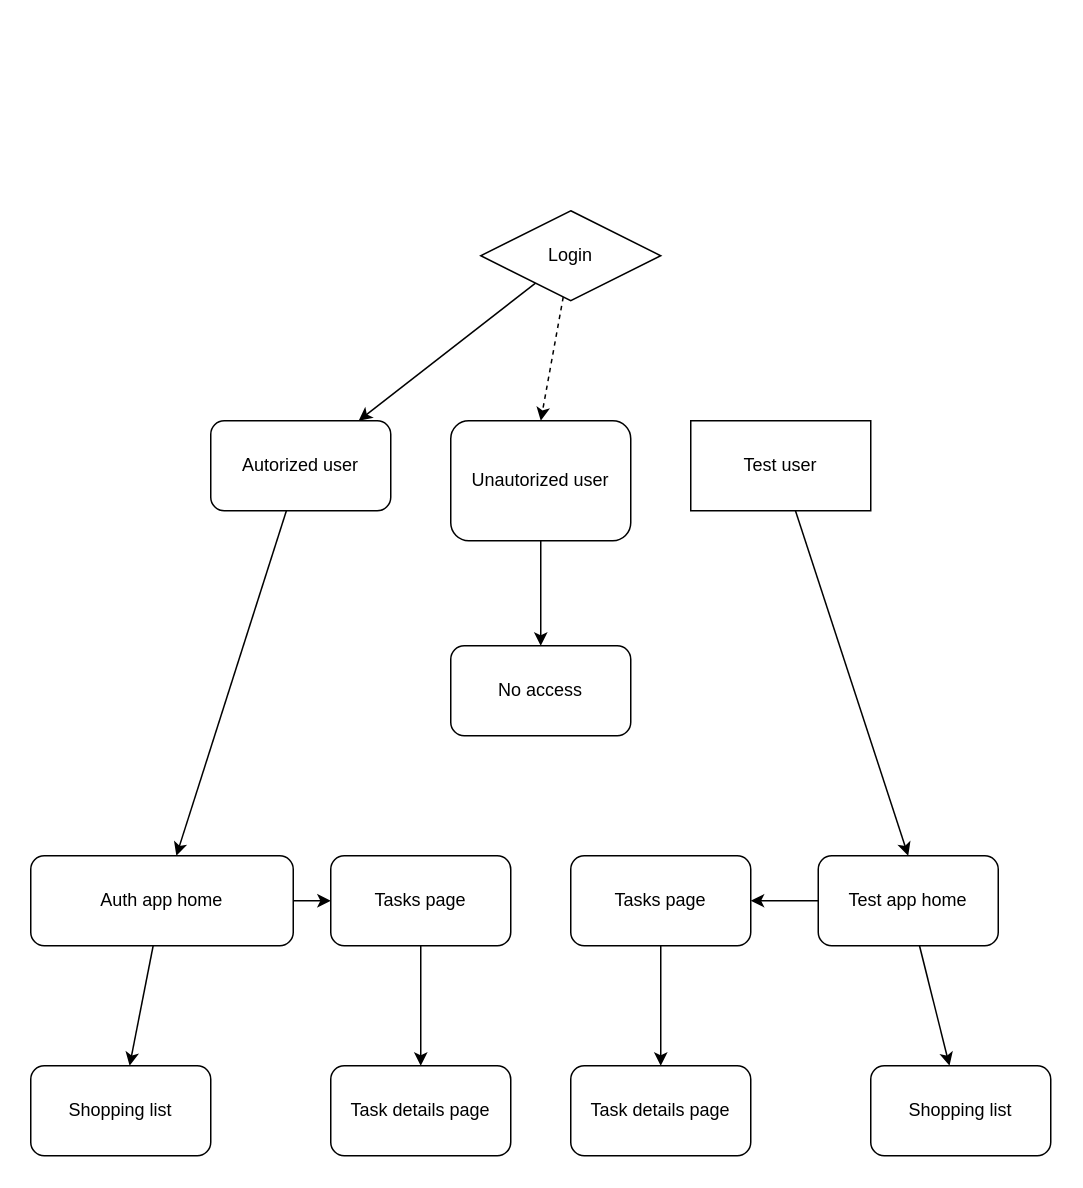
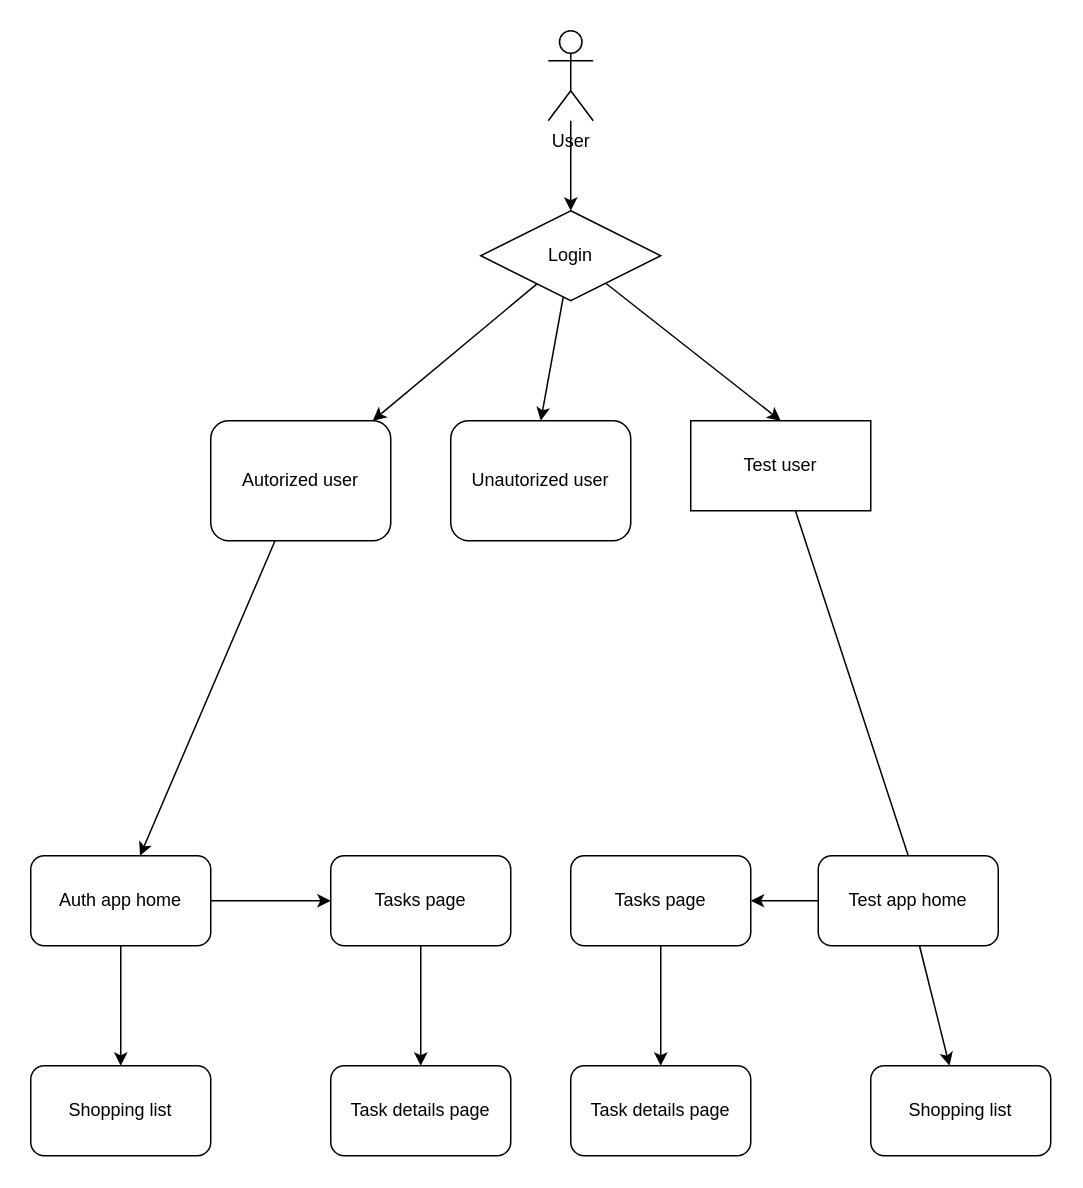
node "User": added
edge "User" -> "Login": added
edge "Login" -> "Test user": added
edge "Login" -> "Unautorized user": style dashed -> solid
node "Autorized user": size 180x90 -> 180x120
edge "Unautorized user" -> "No access": removed
node "No access": removed
edge "Test user" -> "Test app home": arrowhead classic -> none
node "Auth app home": size 263x90 -> 180x90
